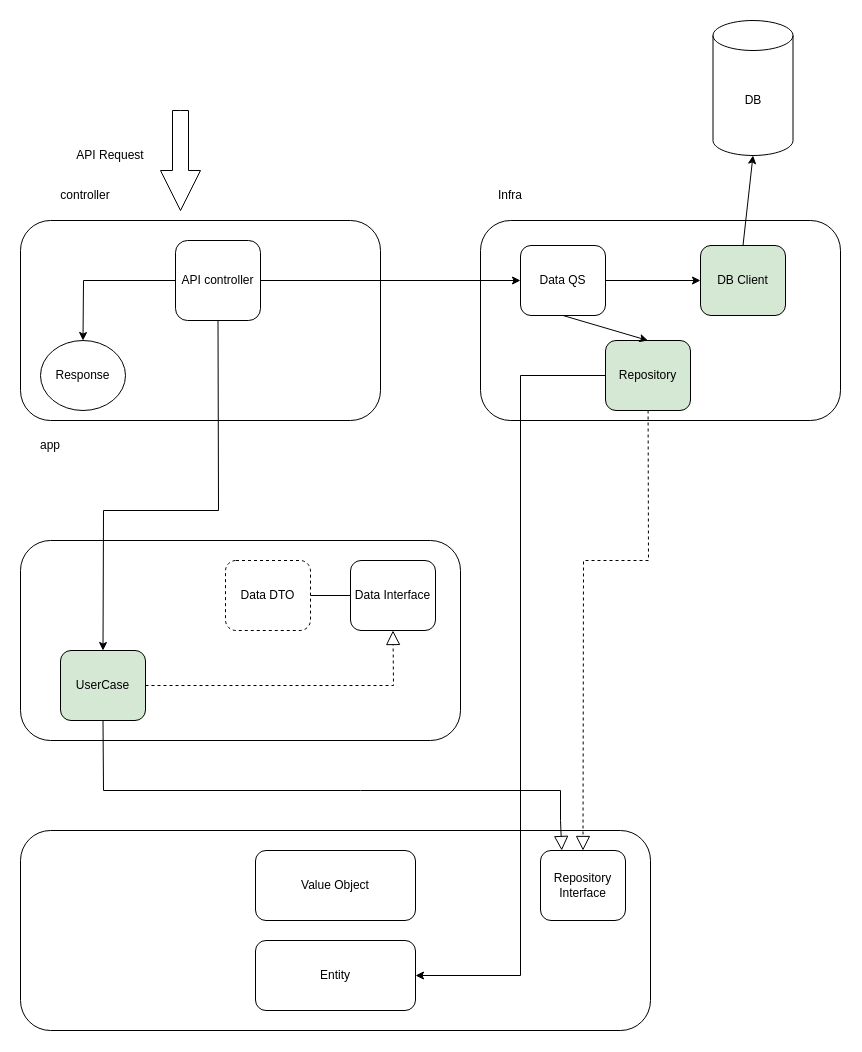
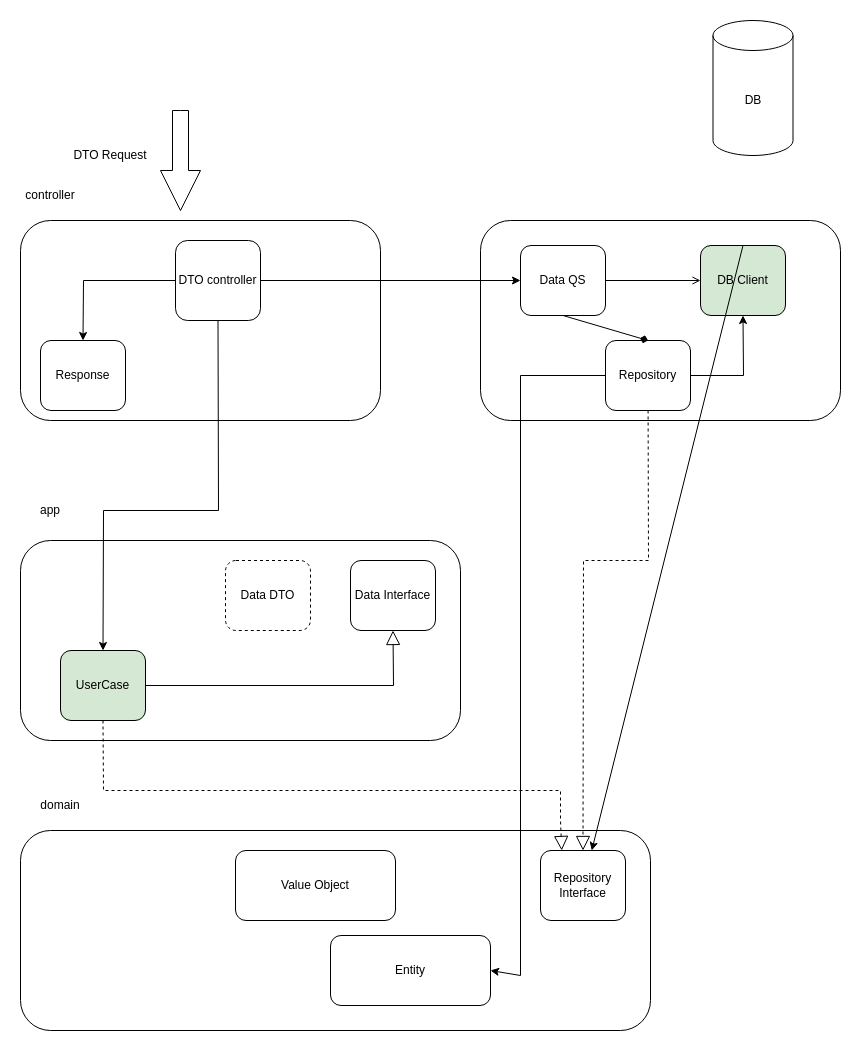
node "API Request": label "API Request" -> "DTO Request"
node "controller": moved (86, 196) -> (51, 196)
node "Infra": removed
edge "DB Client" -> "DB": now "DB Client" -> "Repository Interface"
node "API controller": label "API controller" -> "DTO controller"
edge "Data QS" -> "DB Client": arrowhead classic -> open
edge "Data QS" -> "Repository": arrowhead classic -> diamond
node "Response": shape ellipse -> rounded rectangle
node "Repository": fillcolor #d5e8d4 -> #ffffff
edge "Repository" -> "DB Client": added
node "app": moved (51, 446) -> (51, 511)
edge "Data DTO" -- "Data Interface": removed
edge "UserCase" -> "Data Interface": style dashed -> solid
edge "UserCase" -> "Repository Interface": style solid -> dashed
node "domain": added
node "Value Object": moved (336, 886) -> (316, 886)
node "Entity": moved (336, 976) -> (411, 971)
